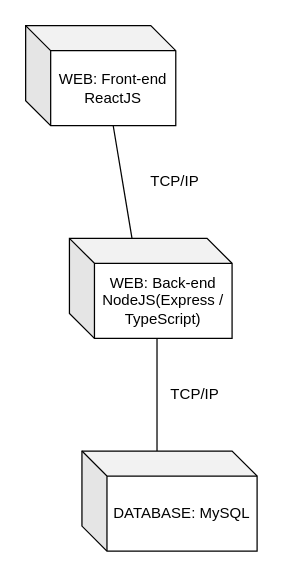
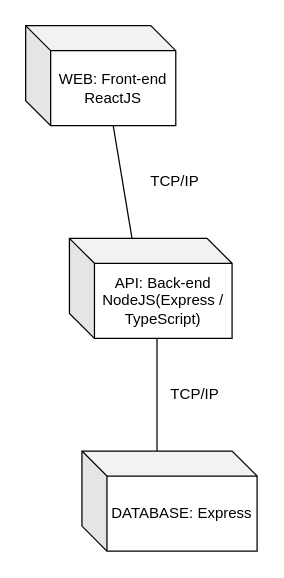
node "WEB: Back-end NodeJS(Express / TypeScript)": label "WEB: Back-end NodeJS(Express / TypeScript)" -> "API: Back-end NodeJS(Express / TypeScript)"
node "DATABASE: MySQL": label "DATABASE: MySQL" -> "DATABASE: Express"
